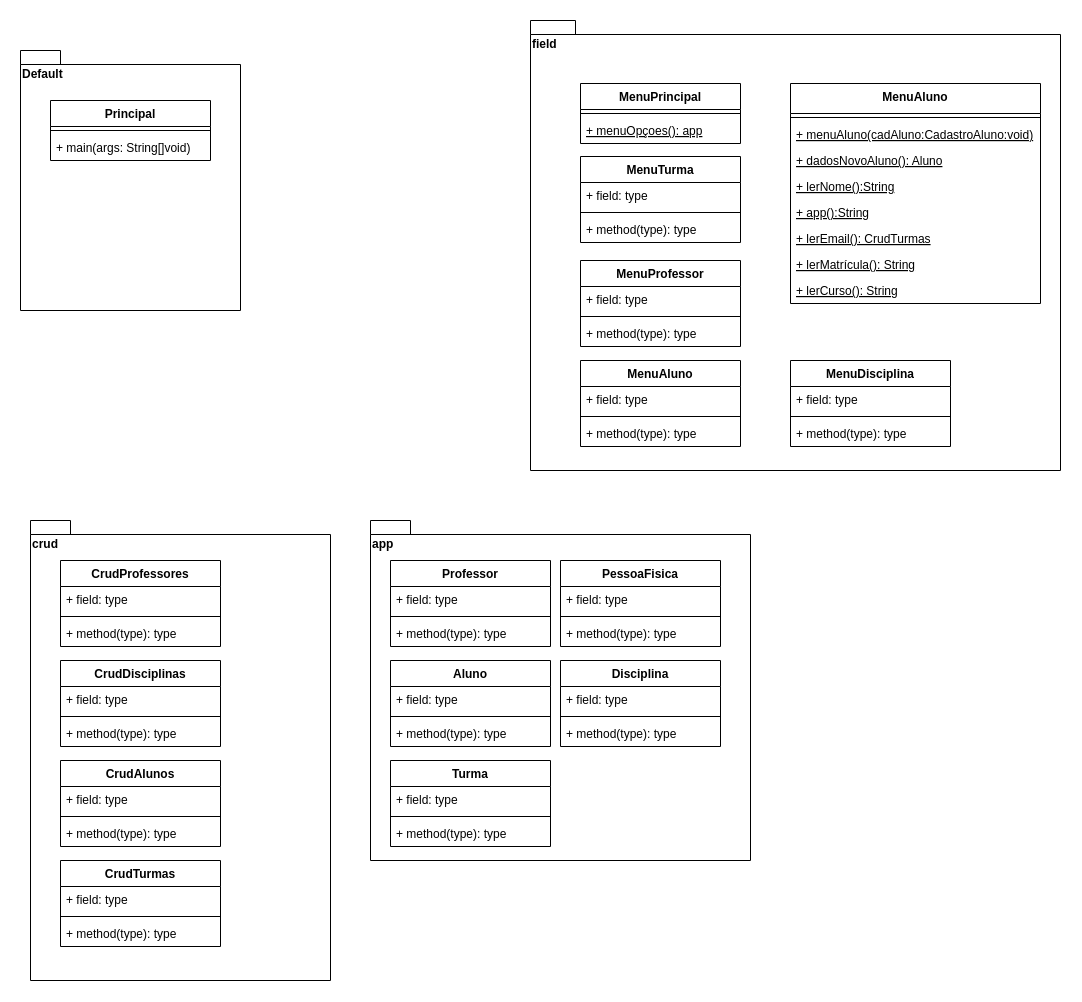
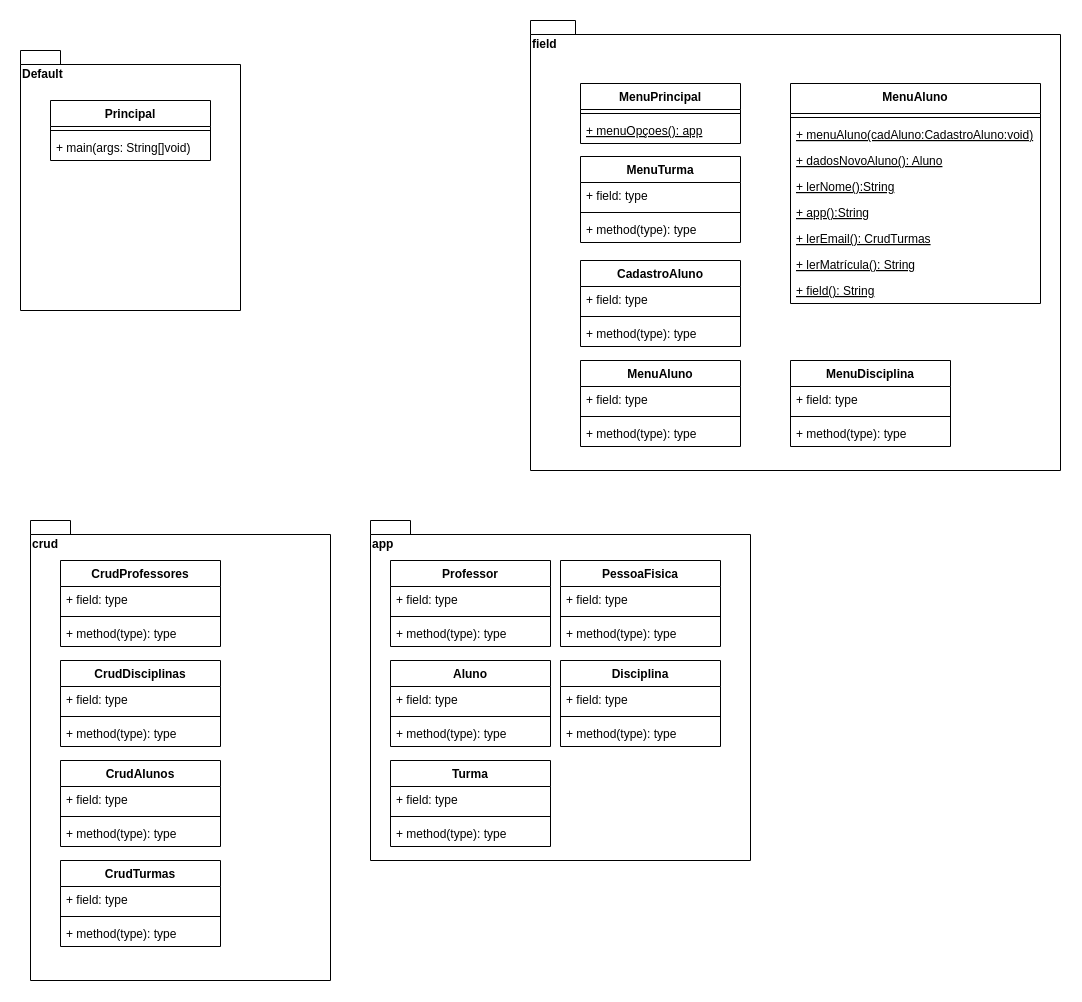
node "MenuProfessor": label "MenuProfessor" -> "CadastroAluno"
node "+ lerCurso(): String": label "+ lerCurso(): String" -> "+ field(): String"
